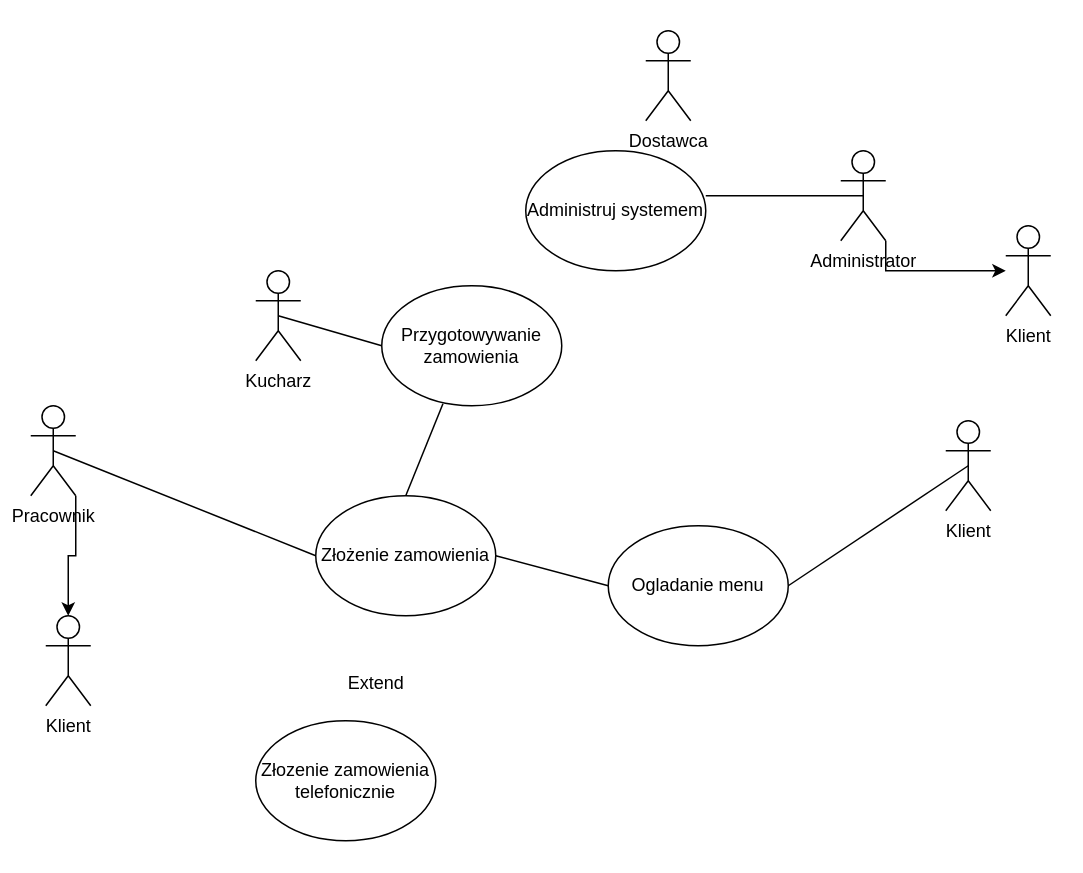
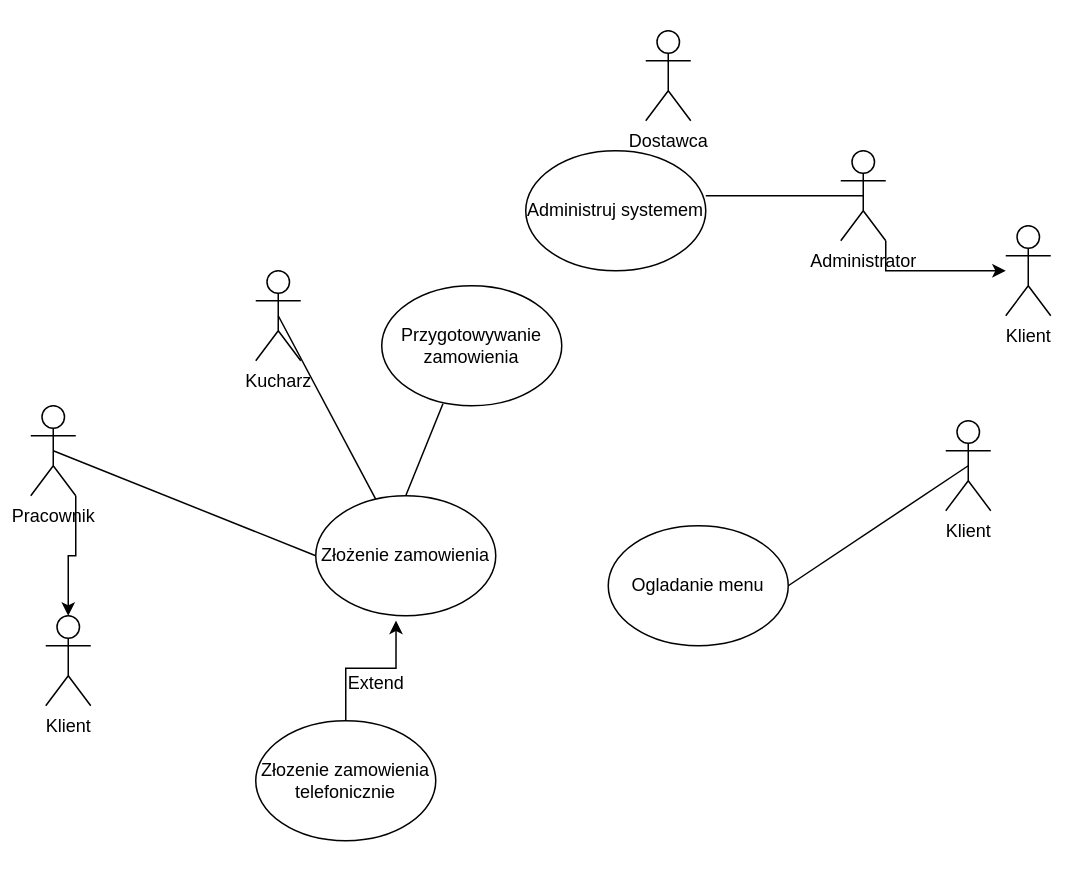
edge "Kucharz" -- "Przygotowywanie zamowienia": now "Kucharz" -- "Złożenie zamowienia"
edge "Złożenie zamowienia" -- "Ogladanie menu": removed
edge "Złozenie zamowienia telefonicznie" -> "Złożenie zamowienia": added
